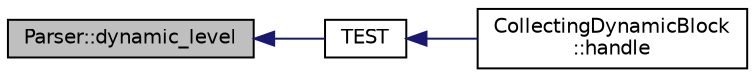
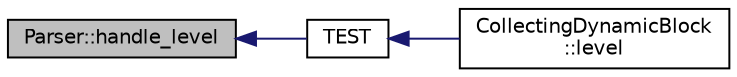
node "Parser::dynamic_level": label "Parser::dynamic_level" -> "Parser::handle_level"
node "CollectingDynamicBlock ::handle": label "CollectingDynamicBlock ::handle" -> "CollectingDynamicBlock ::level"
